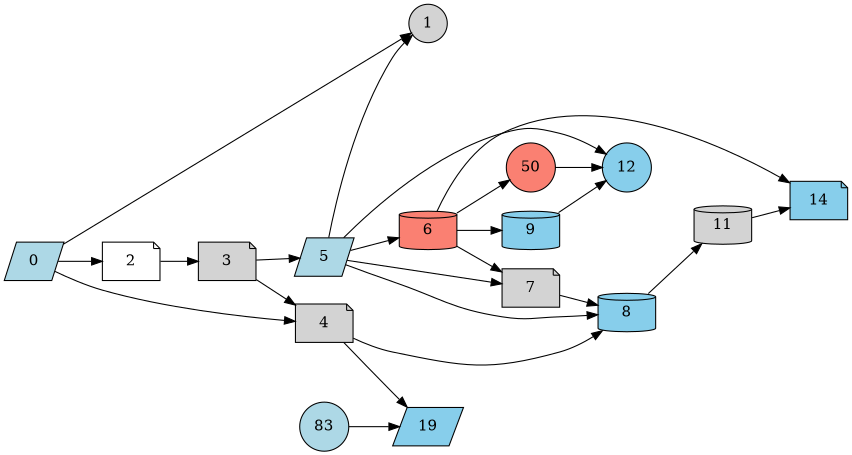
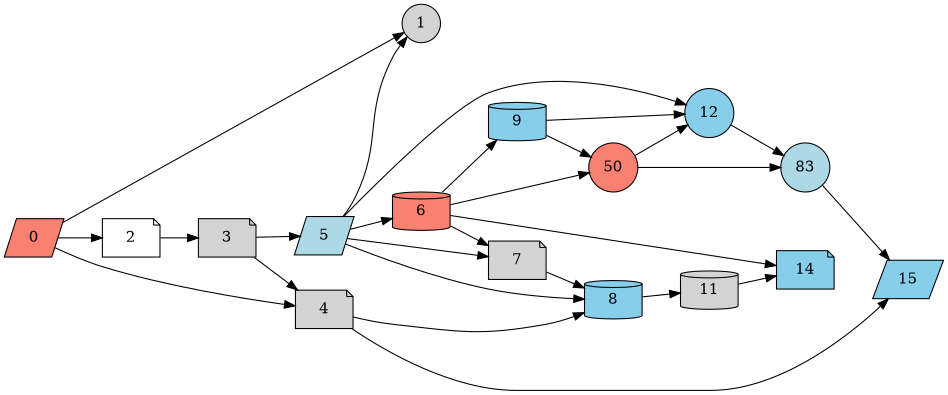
edge "12" -> "83": added
edge "9" -> "50": added
edge "50" -> "83": added
node "0": fillcolor lightblue -> salmon
node "19": label "19" -> "15"
